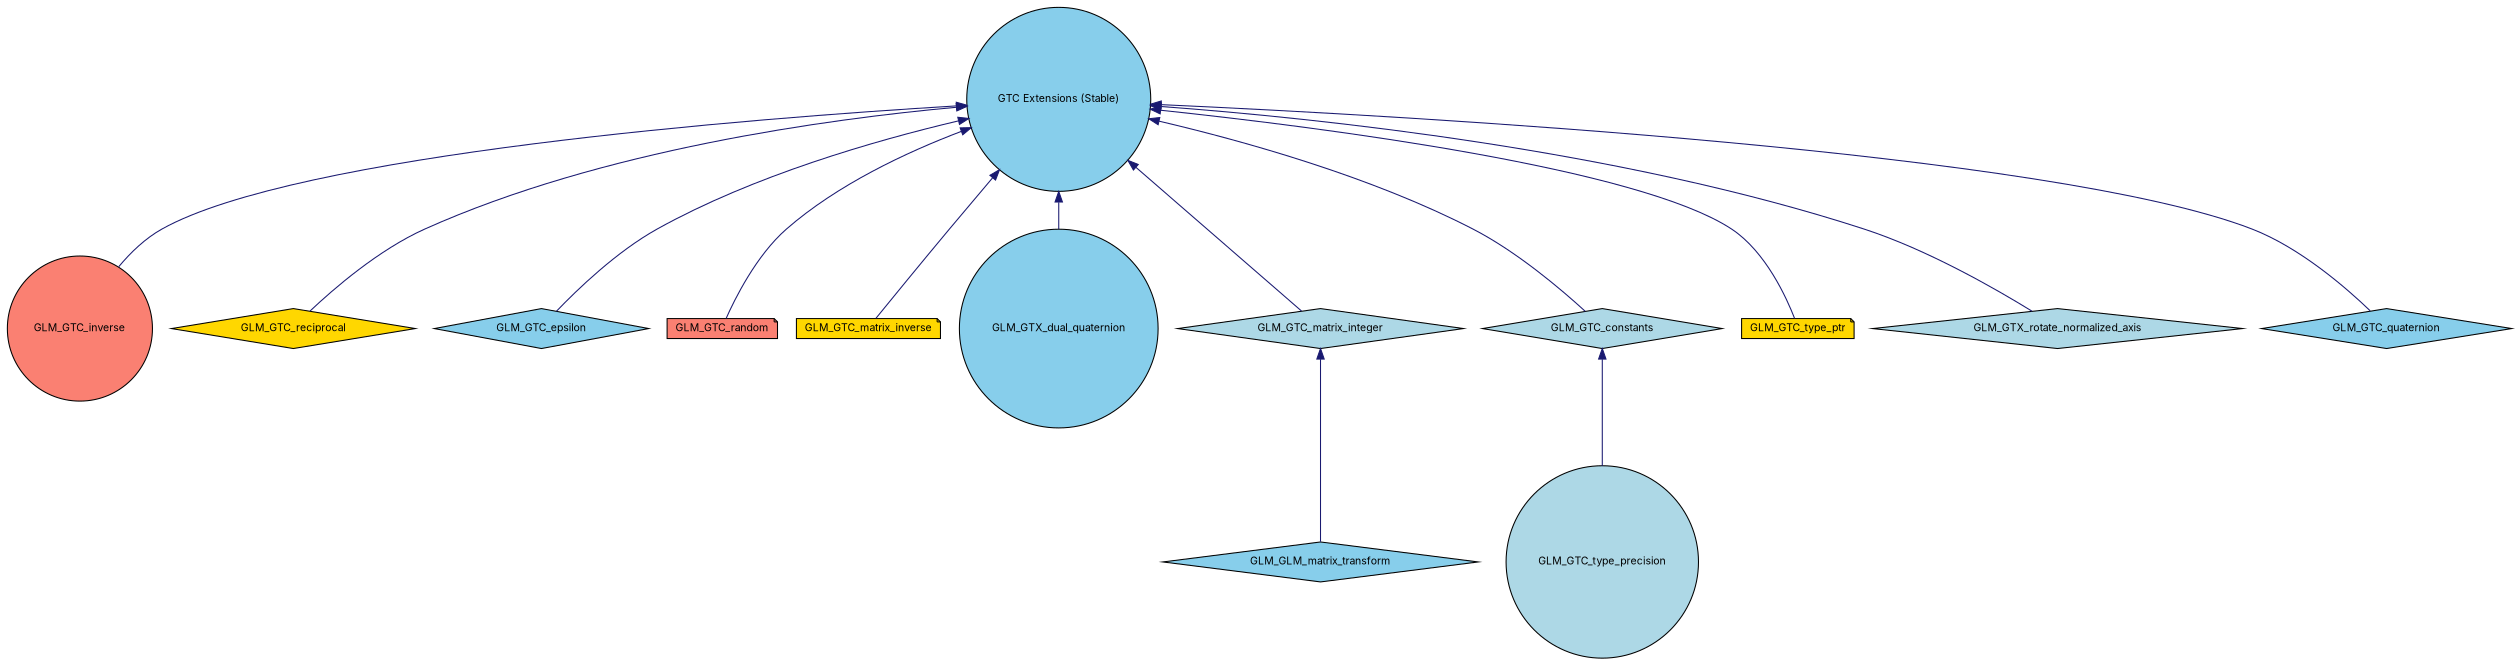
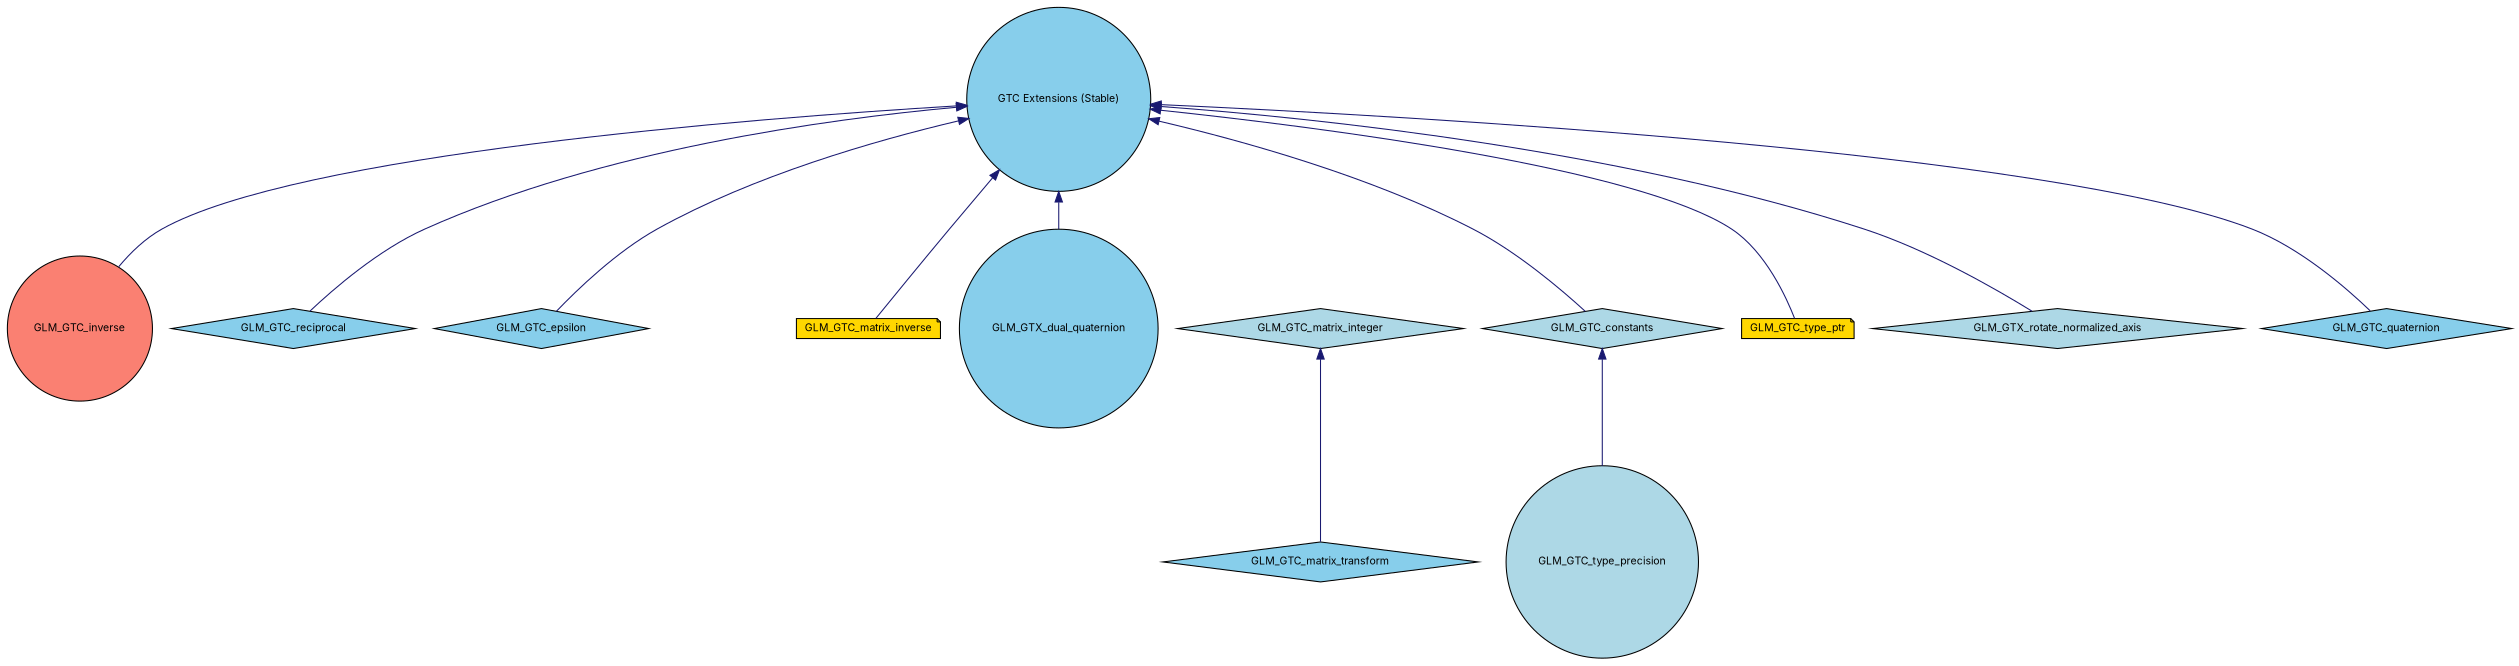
edge "GLM_GTC_matrix_integer" -> "GTC Extensions (Stable)": removed
node "GLM_GTC_reciprocal": fillcolor gold -> skyblue
node "GLM_GTC_random": removed
node "GLM_GLM_matrix_transform": label "GLM_GLM_matrix_transform" -> "GLM_GTC_matrix_transform"
